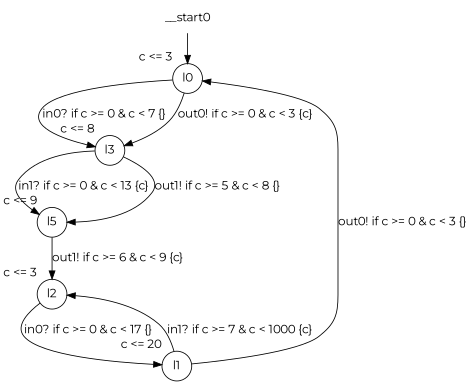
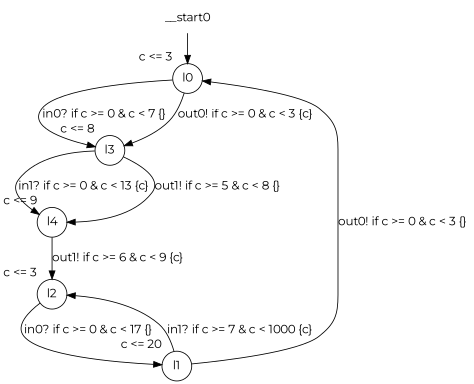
node "l5 c <= 9": label "l5 c <= 9" -> "l4 c <= 9"
